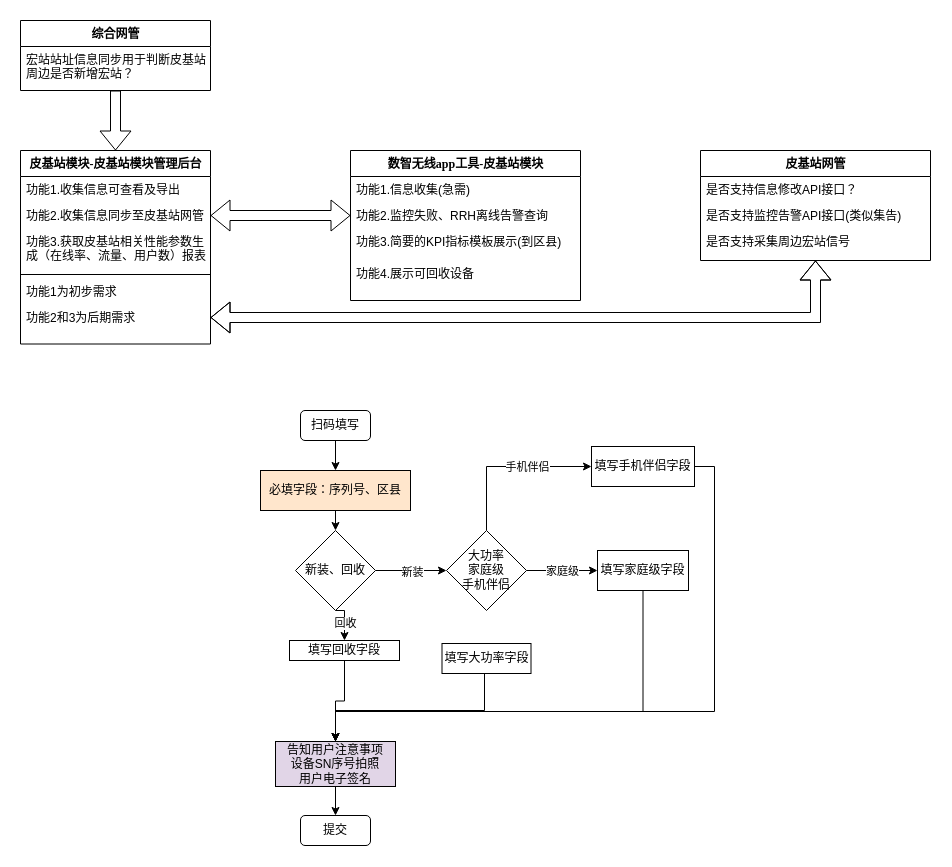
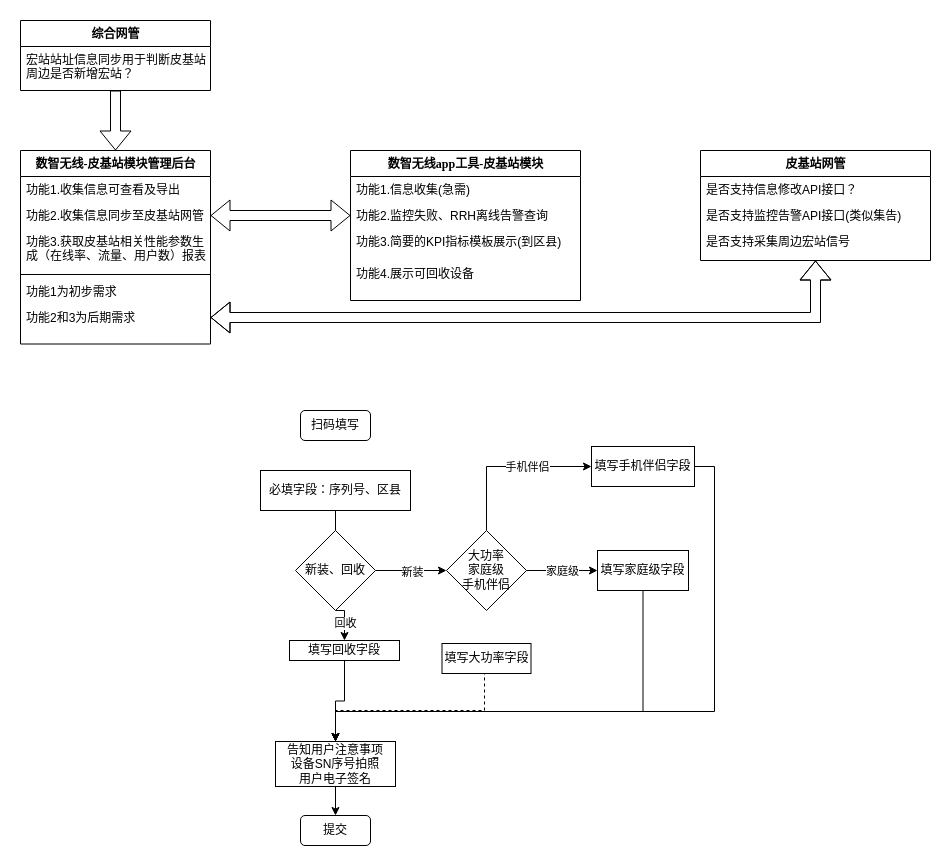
node "皮基站模块-皮基站模块管理后台": label "皮基站模块-皮基站模块管理后台" -> "数智无线-皮基站模块管理后台"
edge "扫码填写" -> "必填字段：序列号、区县": removed
node "必填字段：序列号、区县": fillcolor #ffe6cc -> #ffffff
edge "必填字段：序列号、区县" -> "新装、回收": arrowhead classic -> none
edge "填写大功率字段" -> "告知用户注意事项 设备SN序号拍照 用户电子签名": style solid -> dashed
node "告知用户注意事项 设备SN序号拍照 用户电子签名": fillcolor #e1d5e7 -> #ffffff
